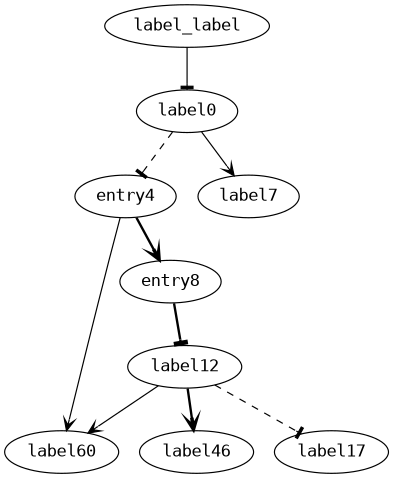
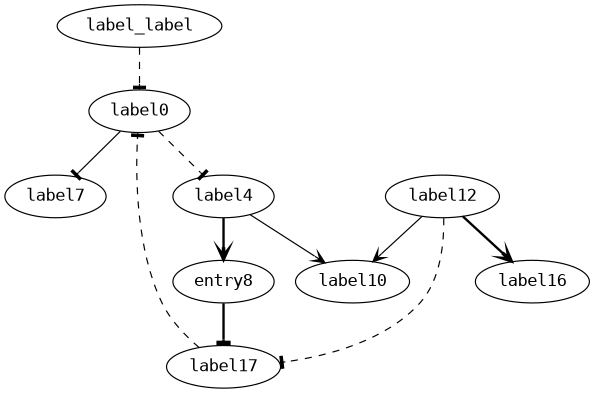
edge "label_label" -> "label0": style solid -> dashed
edge "label0" -> "label7": arrowhead vee -> tee
node "entry4": label "entry4" -> "label4"
edge "label17" -> "label0": added
edge "entry8" -> "label12": now "entry8" -> "label17"
node "label60": label "label60" -> "label10"
node "label46": label "label46" -> "label16"
